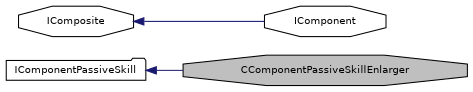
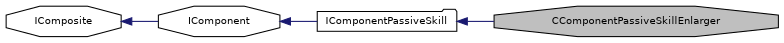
edge "IComponentPassiveSkill" -> "IComponent": added
